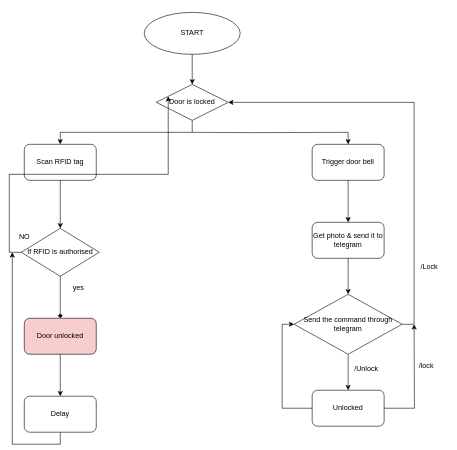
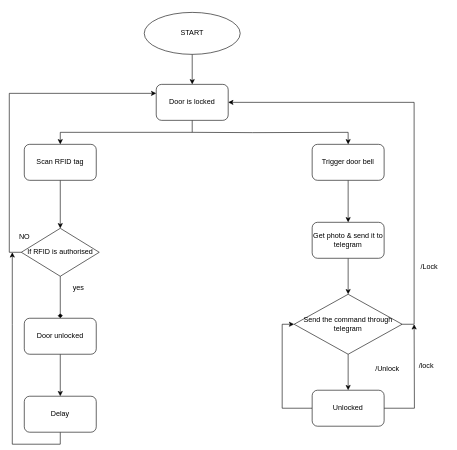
node "Door is locked": shape diamond -> rounded rectangle
node "Door unlocked": fillcolor #f8cecc -> #ffffff
node "/Unlock": moved (366, 369) -> (387, 369)
